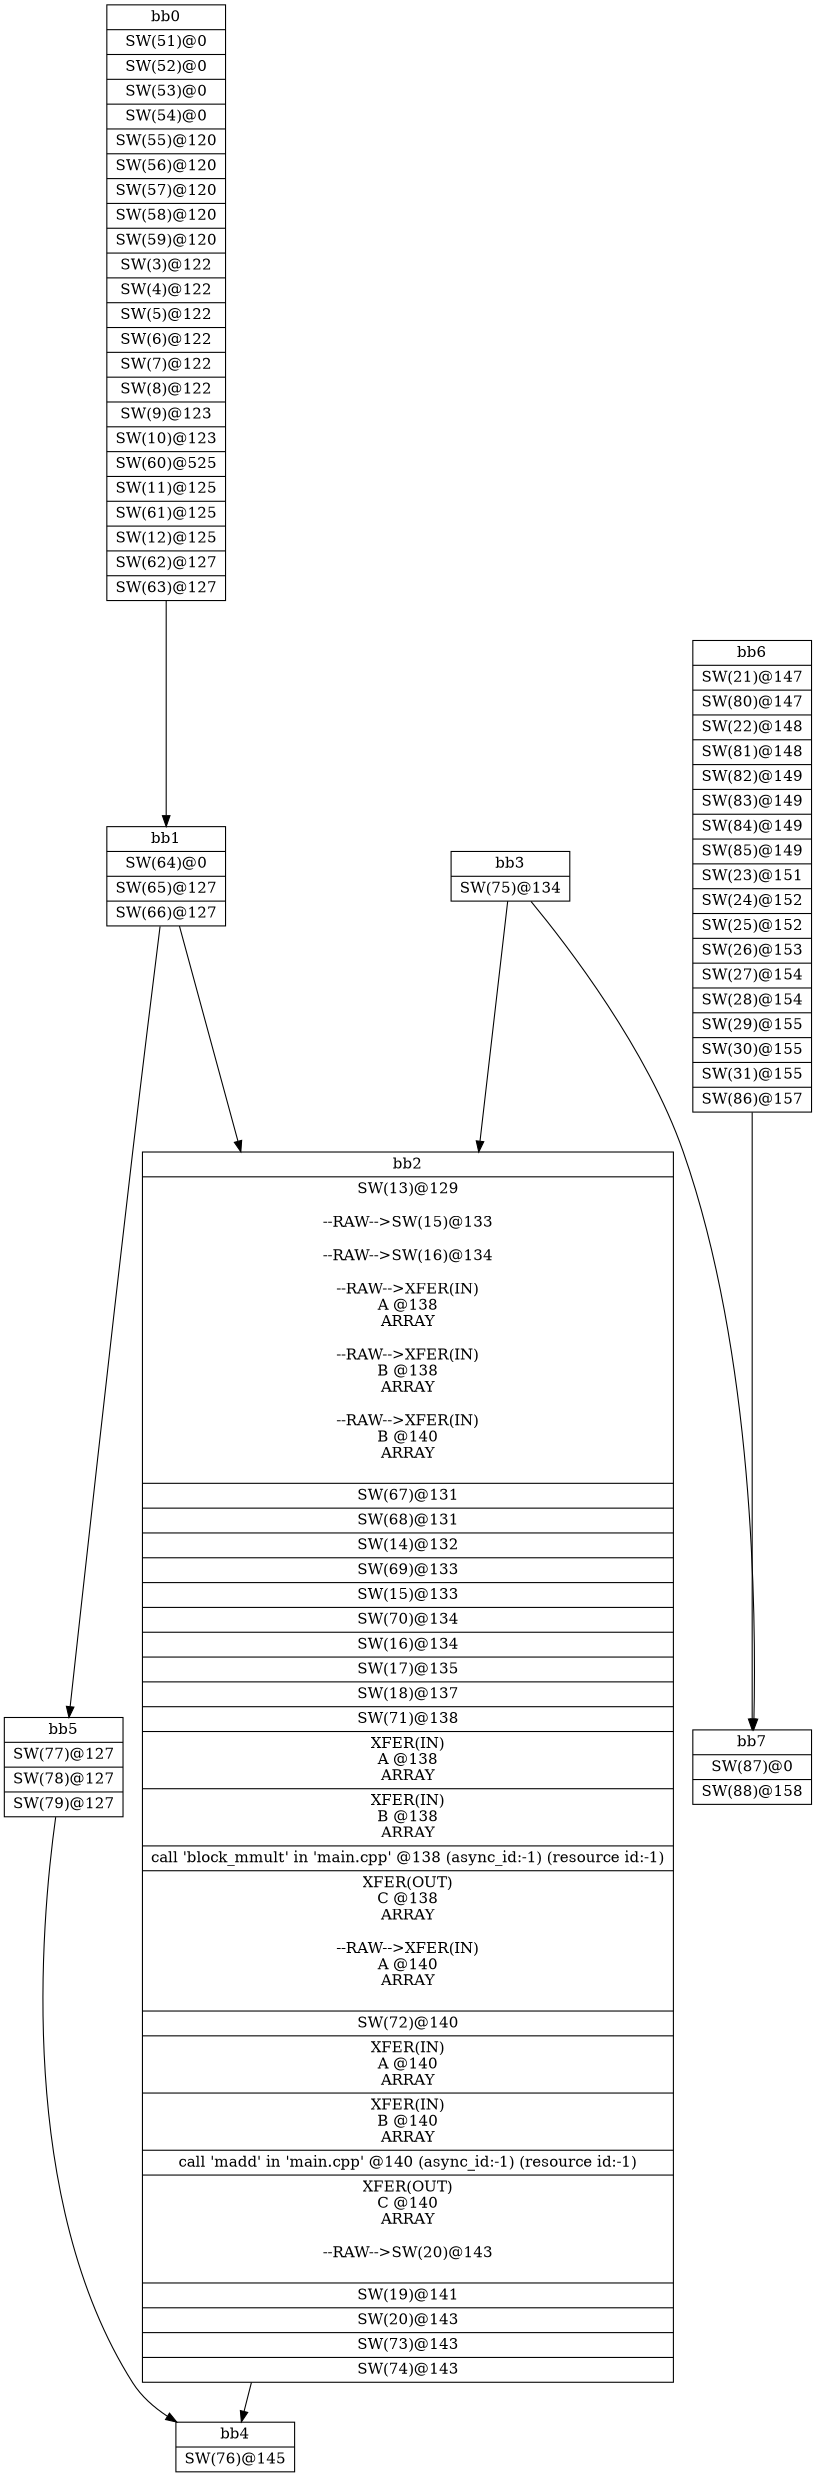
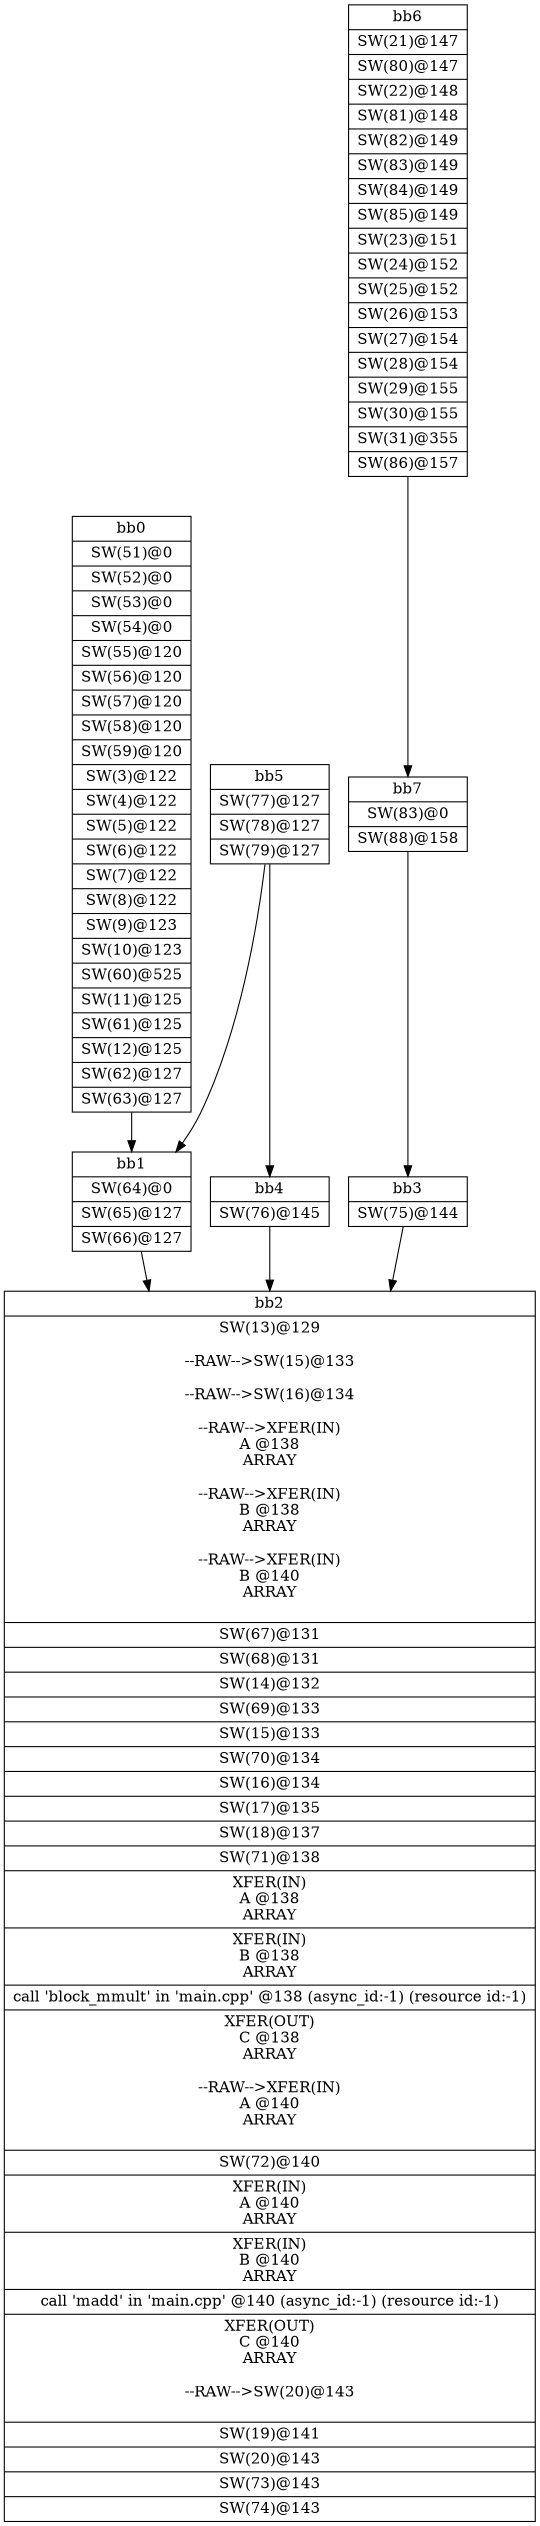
node "bb3": text "SW(75)@134" -> "SW(75)@144"
node "bb6": text "SW(31)@155" -> "SW(31)@355"
edge "bb3" -> "bb7": reversed
edge "bb1" -> "bb5": reversed
node "bb7": text "SW(87)@0" -> "SW(83)@0"
edge "bb2" -> "bb4": reversed
